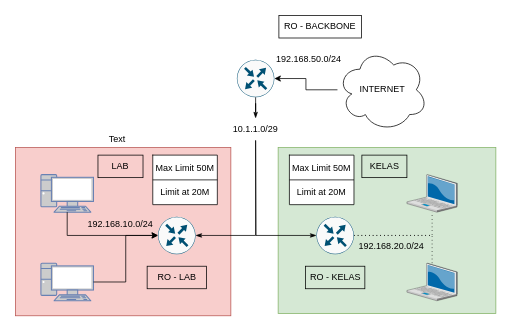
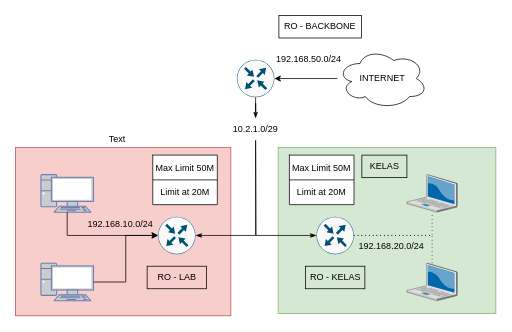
node "INTERNET": size 90x83 -> 90x60
node "10.1.1.0/29": label "10.1.1.0/29" -> "10.2.1.0/29"
node "LAB": removed
